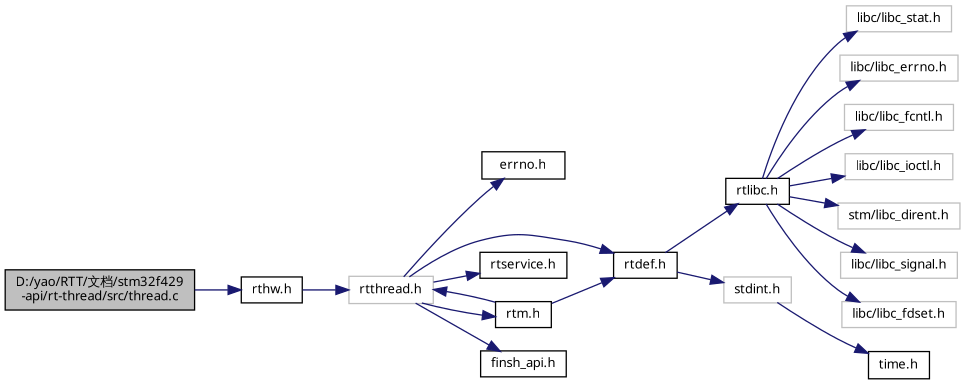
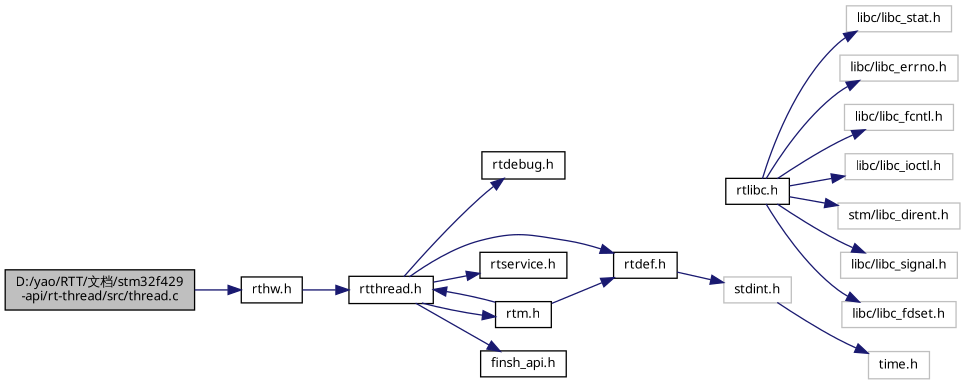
node "errno.h": label "errno.h" -> "rtdebug.h"
edge "rtdef.h" -> "rtlibc.h": removed
node "rtthread.h": color grey75 -> black
node "time.h": color black -> grey75
